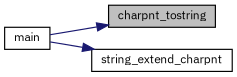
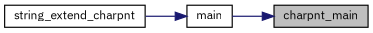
node "charpnt_tostring": label "charpnt_tostring" -> "charpnt_main"
edge "main" -> "string_extend_charpnt": reversed
